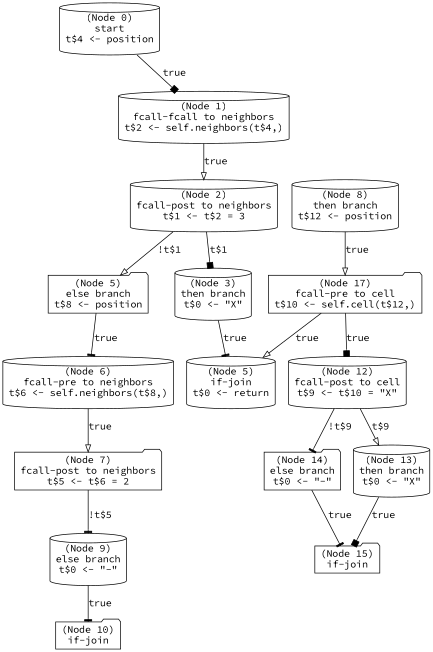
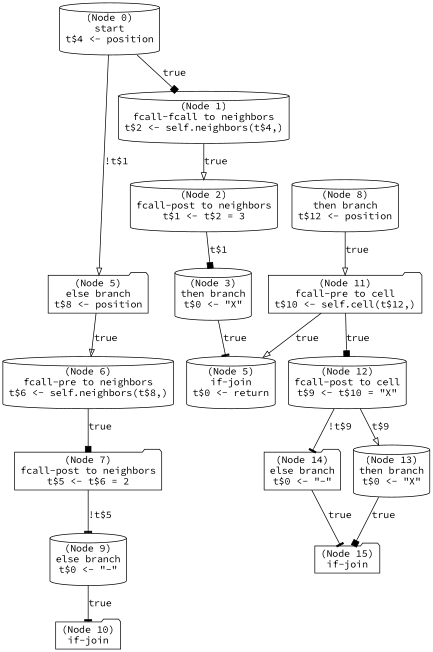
edge "(Node 2) fcall-post to neighbors t$1 <- t$2 = 3" -> "(Node 5) else branch t$8 <- position": now "(Node 0) start t$4 <- position" -> "(Node 5) else branch t$8 <- position"
node "(Node 17) fcall-pre to cell t$10 <- self.cell(t$12,)": label "(Node 17) fcall-pre to cell t$10 <- self.cell(t$12,)" -> "(Node 11) fcall-pre to cell t$10 <- self.cell(t$12,)"
edge "(Node 5) else branch t$8 <- position" -> "(Node 6) fcall-pre to neighbors t$6 <- self.neighbors(t$8,)": arrowhead tee -> onormal
edge "(Node 6) fcall-pre to neighbors t$6 <- self.neighbors(t$8,)" -> "(Node 7) fcall-post to neighbors t$5 <- t$6 = 2": arrowhead onormal -> box
